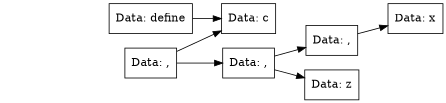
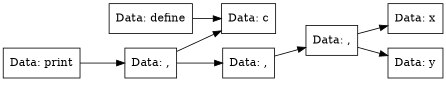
node "Data: print": added
node "Data: y": added
node "Data: z": removed
